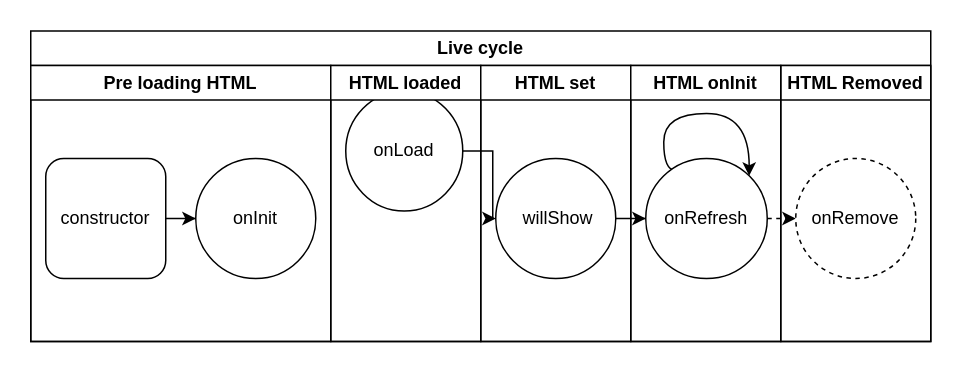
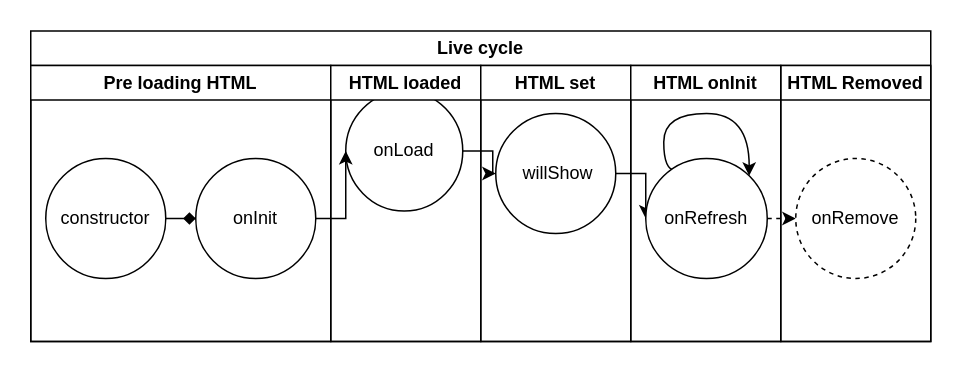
edge "onInit" -> "onLoad": added
node "constructor": shape rounded rectangle -> ellipse
edge "constructor" -> "onInit": arrowhead classic -> diamond
node "willShow": moved (556, 218) -> (556, 173)
